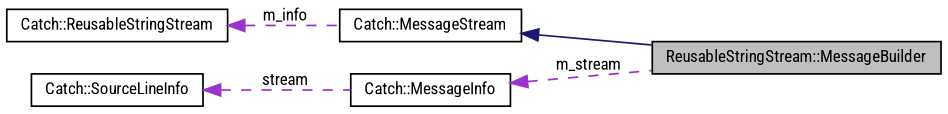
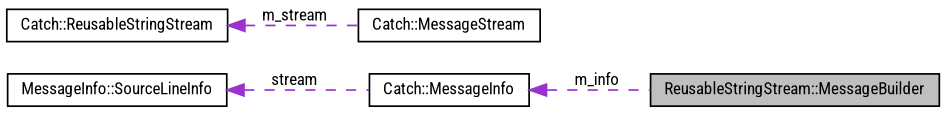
edge "Catch::MessageStream" -> "Catch::ReusableStringStream": label " m_info" -> " m_stream"
edge "ReusableStringStream::MessageBuilder" -> "Catch::MessageStream": removed
edge "ReusableStringStream::MessageBuilder" -> "Catch::MessageInfo": label " m_stream" -> " m_info"
node "Catch::SourceLineInfo": label "Catch::SourceLineInfo" -> "MessageInfo::SourceLineInfo"
